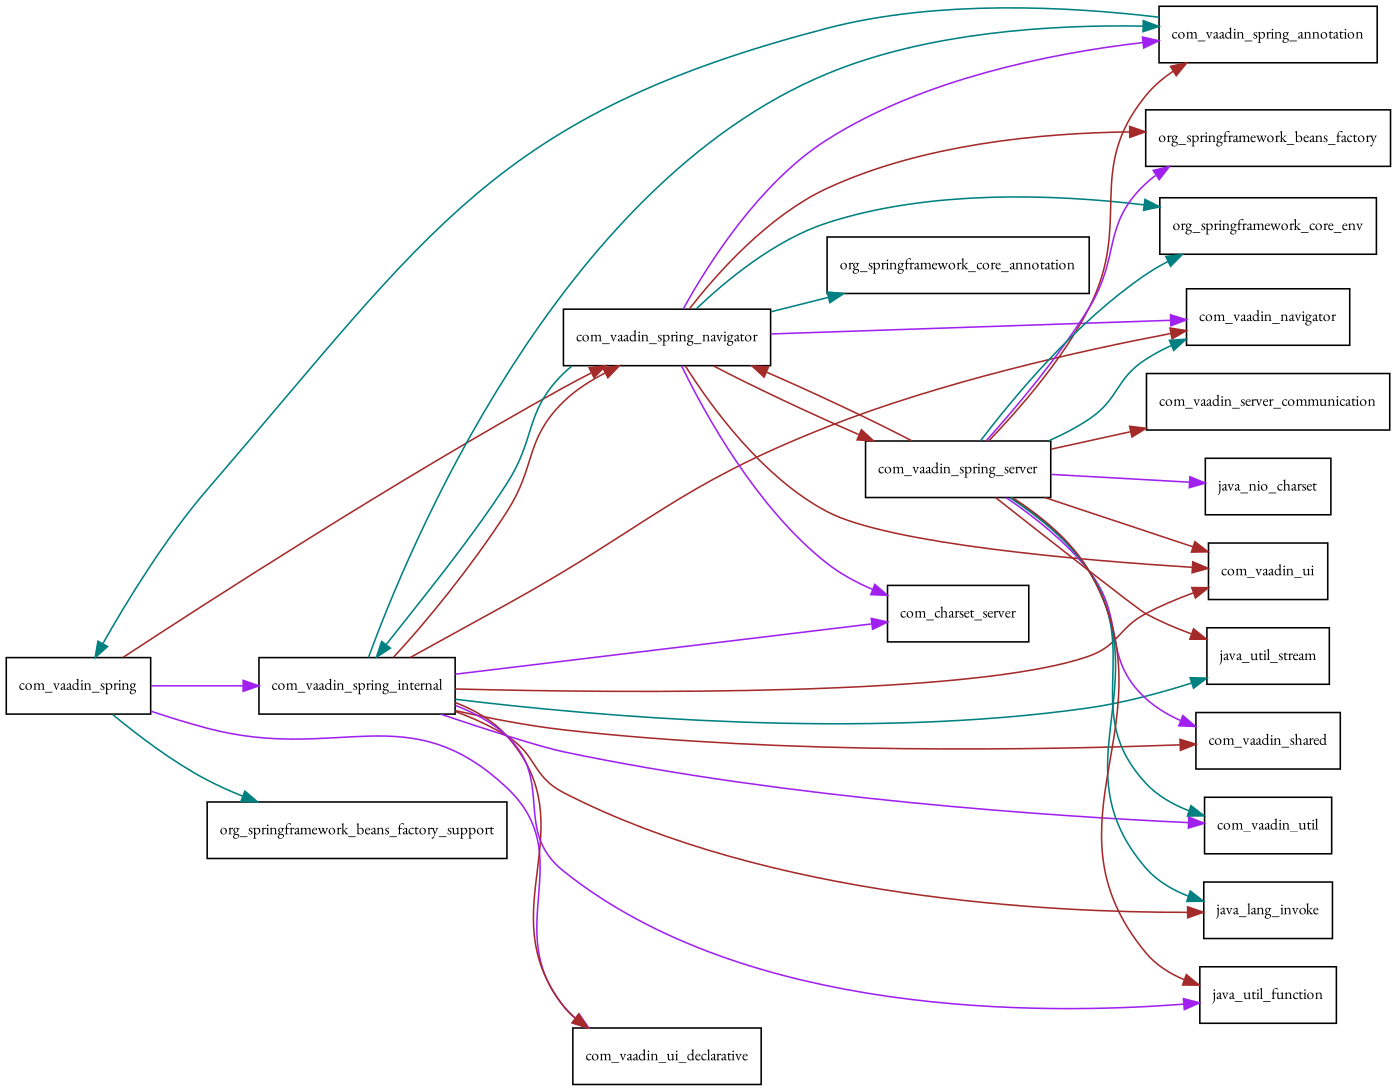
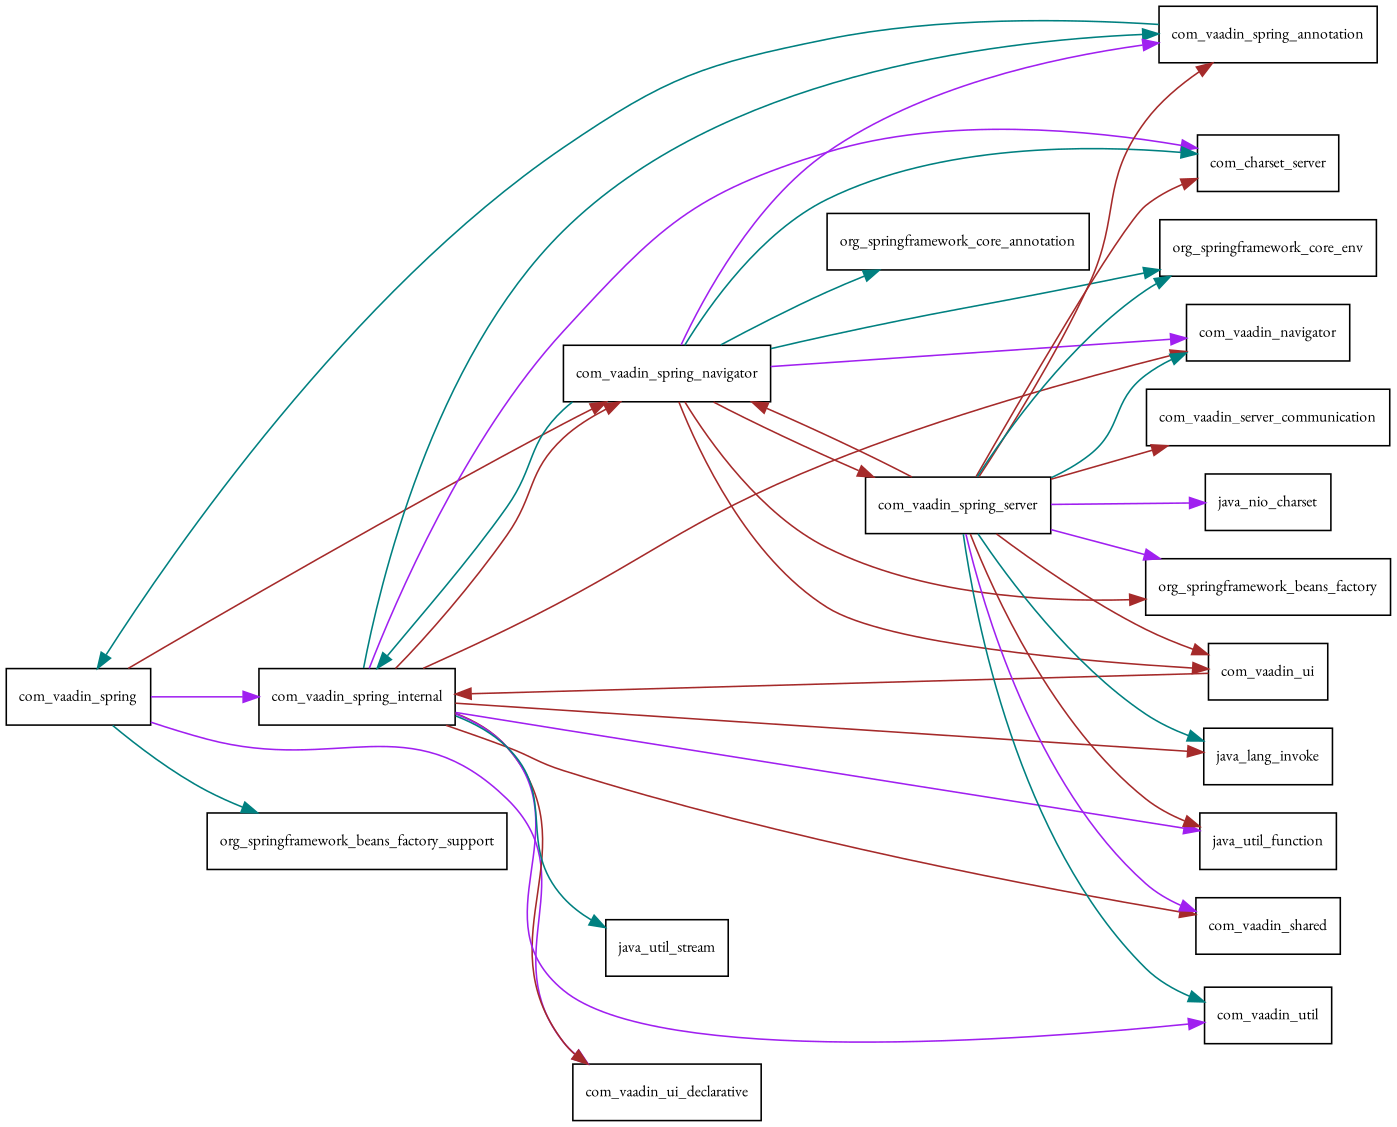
edge "com_vaadin_spring_navigator" -> "com_charset_server": color purple -> teal
edge "com_vaadin_spring_server" -> "java_util_stream": now "com_vaadin_spring_server" -> "com_charset_server"
edge "com_vaadin_spring_internal" -> "com_vaadin_ui": reversed
